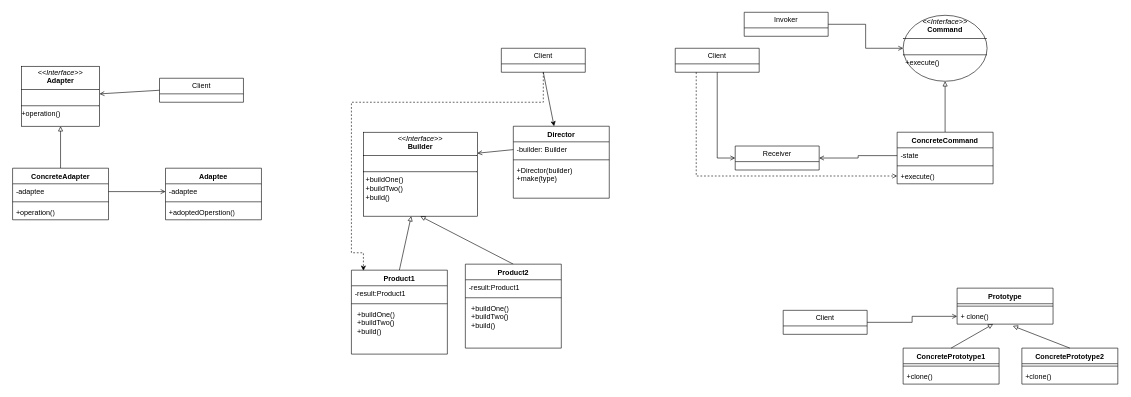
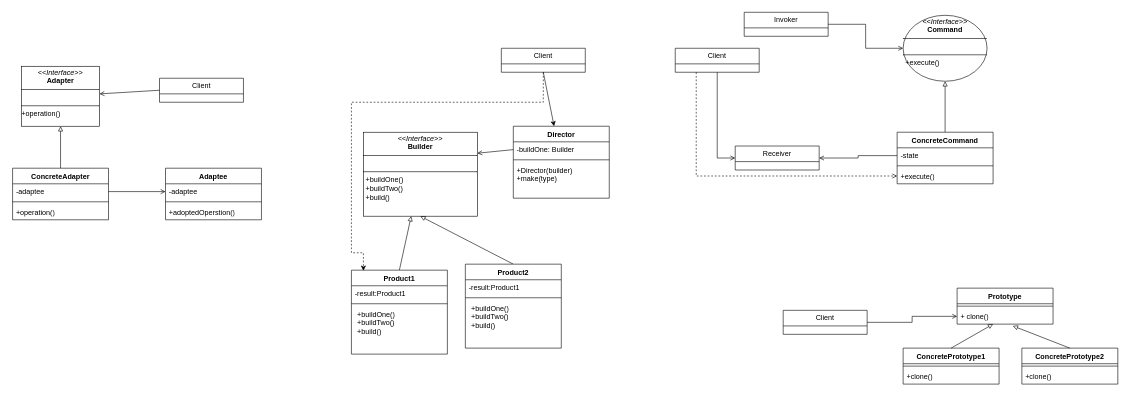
node "-builder: Builder": label "-builder: Builder" -> "-buildOne: Builder"
